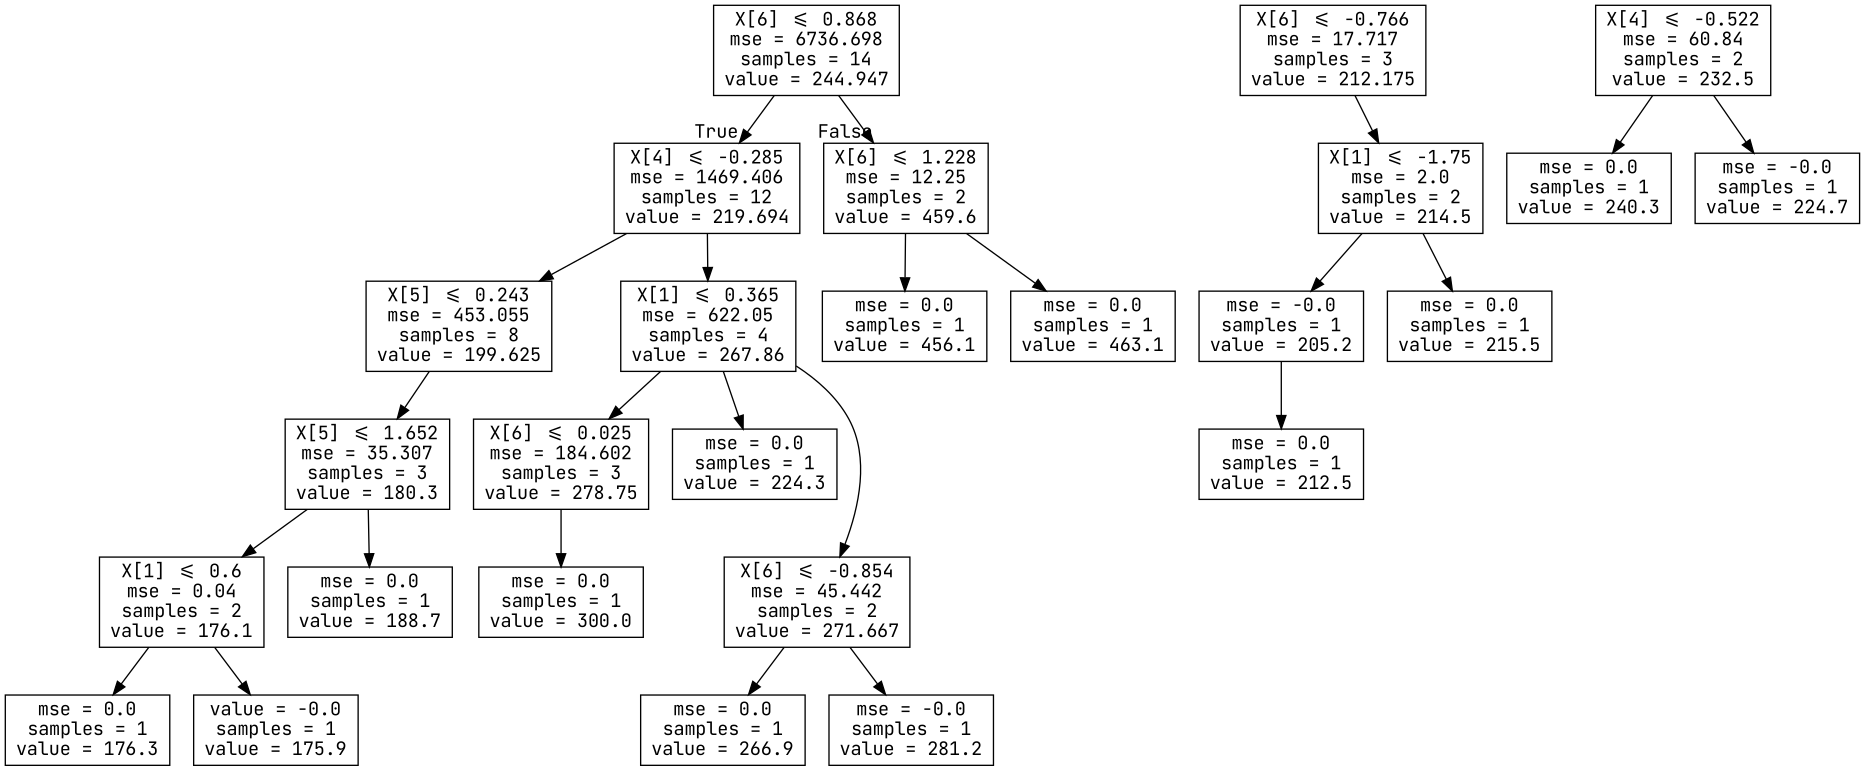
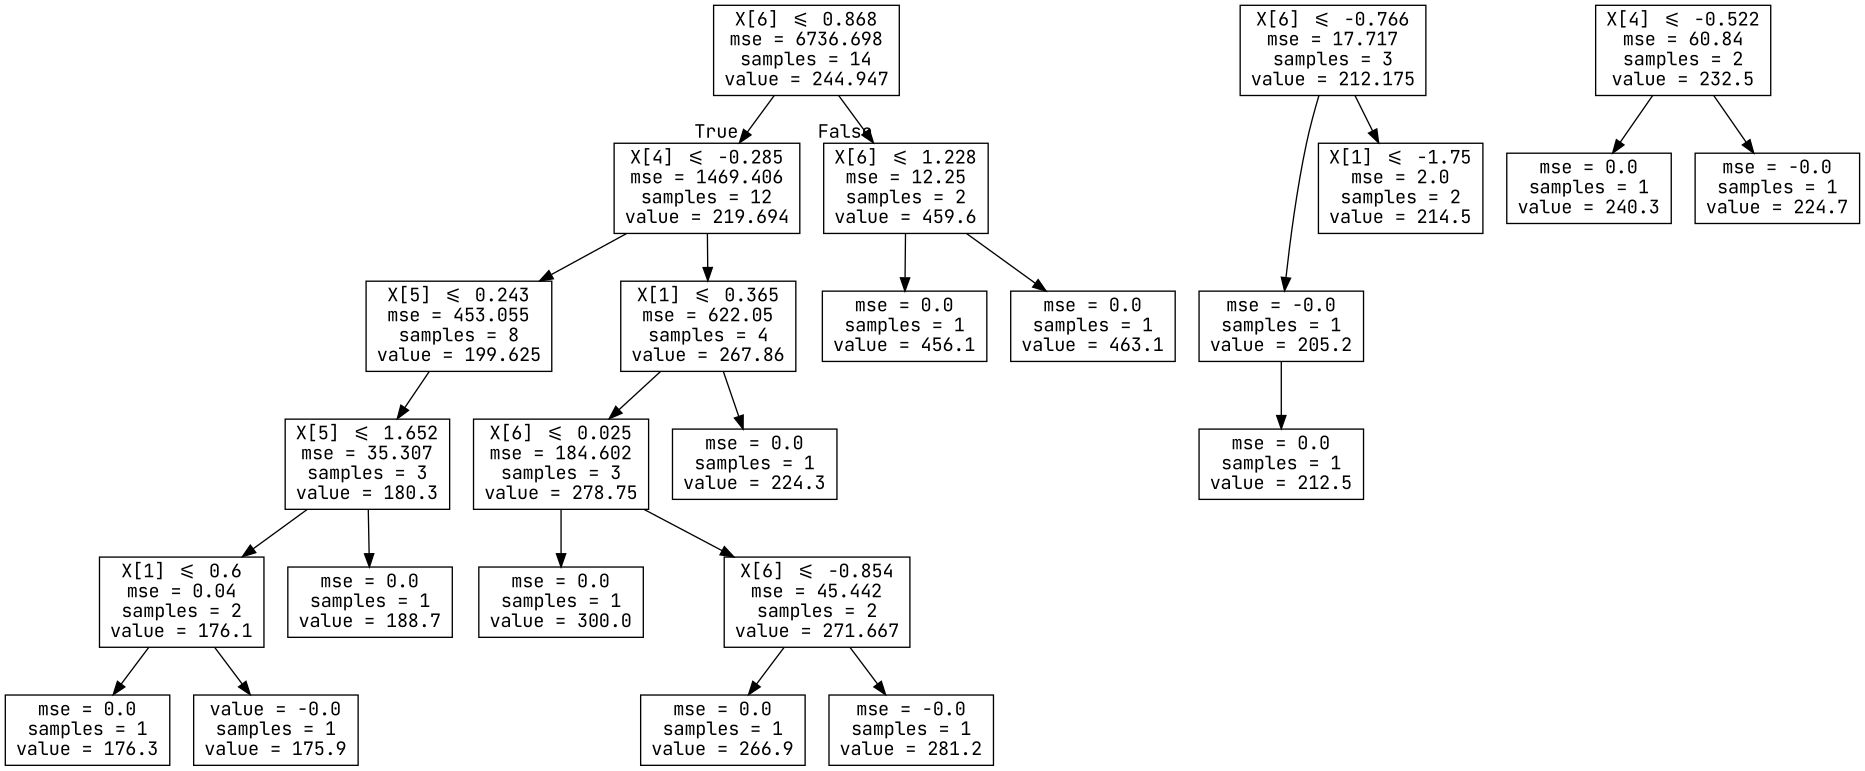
edge "X[1] <= -1.75 mse = 2.0 samples = 2 value = 214.5" -> "mse = -0.0 samples = 1 value = 205.2": now "X[6] <= -0.766 mse = 17.717 samples = 3 value = 212.175" -> "mse = -0.0 samples = 1 value = 205.2"
node "mse = 0.0 samples = 1 value = 215.5": removed
edge "X[1] <= 0.365 mse = 622.05 samples = 4 value = 267.86" -> "X[6] <= -0.854 mse = 45.442 samples = 2 value = 271.667": now "X[6] <= 0.025 mse = 184.602 samples = 3 value = 278.75" -> "X[6] <= -0.854 mse = 45.442 samples = 2 value = 271.667"
